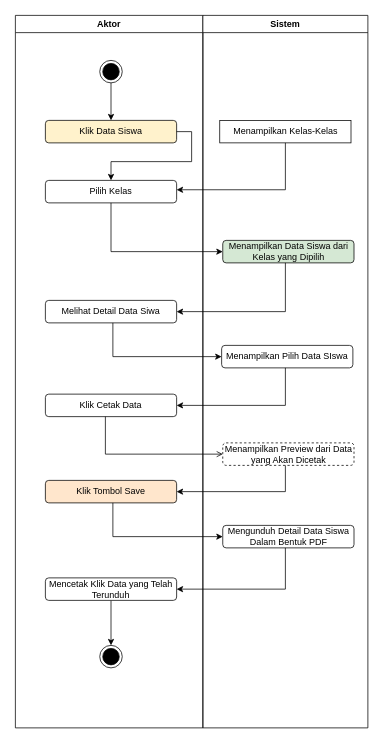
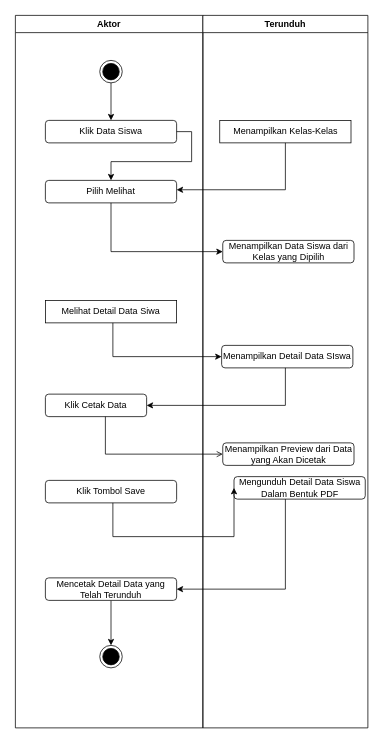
node "Sistem": label "Sistem" -> "Terunduh"
node "Klik Data Siswa": fillcolor #fff2cc -> #ffffff
node "Pilih Kelas": label "Pilih Kelas" -> "Pilih Melihat"
node "Menampilkan Data Siswa dari Kelas yang Dipilih": fillcolor #d5e8d4 -> #ffffff
node "Melihat Detail Data Siwa": shape rounded rectangle -> rectangle
edge "Menampilkan Data Siswa dari Kelas yang Dipilih" -> "Melihat Detail Data Siwa": removed
node "Menampilkan Pilih Data SIswa": label "Menampilkan Pilih Data SIswa" -> "Menampilkan Detail Data SIswa"
node "Klik Cetak Data": size 131x23 -> 101x23
node "Menampilkan Preview dari Data yang Akan Dicetak": style dashed -> solid
node "Klik Tombol Save": fillcolor #ffe6cc -> #ffffff
edge "Menampilkan Preview dari Data yang Akan Dicetak" -> "Klik Tombol Save": removed
node "Mengunduh Detail Data Siswa Dalam Bentuk PDF": moved (288, 537) -> (300, 488)
node "Mencetak Klik Data yang Telah Terunduh": label "Mencetak Klik Data yang Telah Terunduh" -> "Mencetak Detail Data yang Telah Terunduh"
